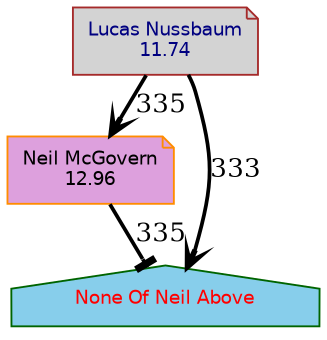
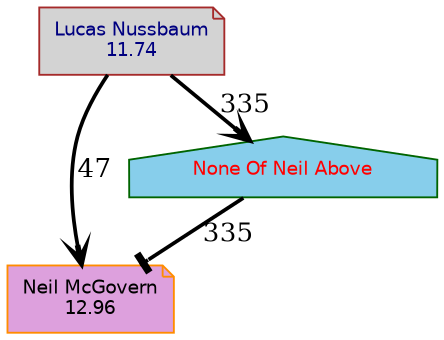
edge "Lucas Nussbaum 11.74" -> "Neil McGovern 12.96": label "335" -> "47"
edge "Lucas Nussbaum 11.74" -> "None Of Neil Above": label "333" -> "335"
edge "Neil McGovern 12.96" -> "None Of Neil Above": reversed
